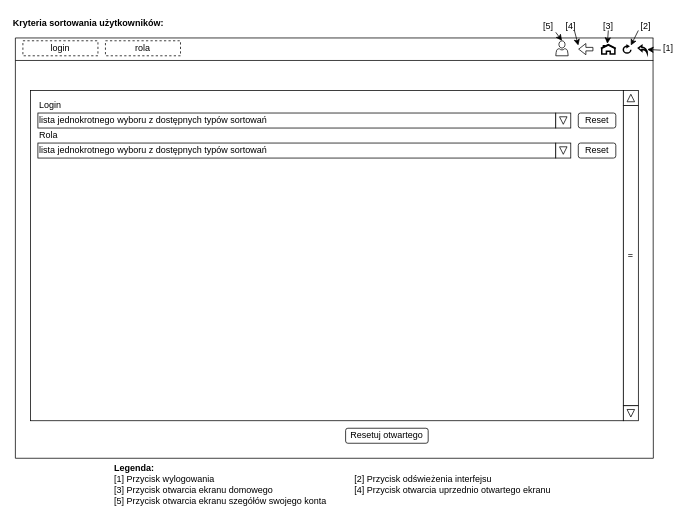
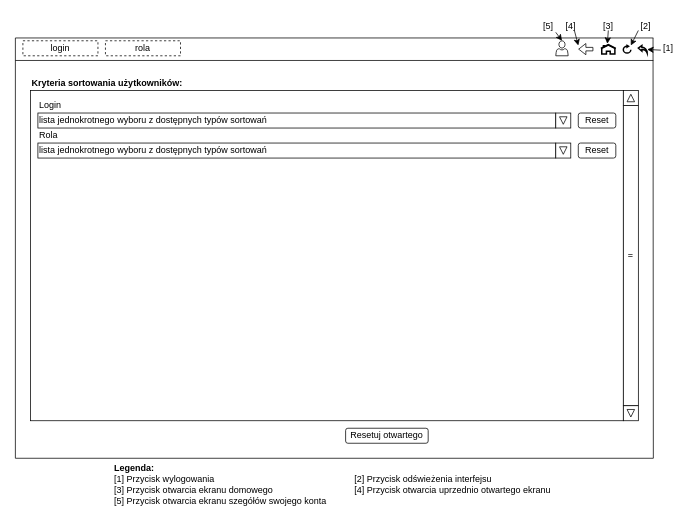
node "Kryteria sortowania użytkowników:": moved (169, 23) -> (188, 83)
